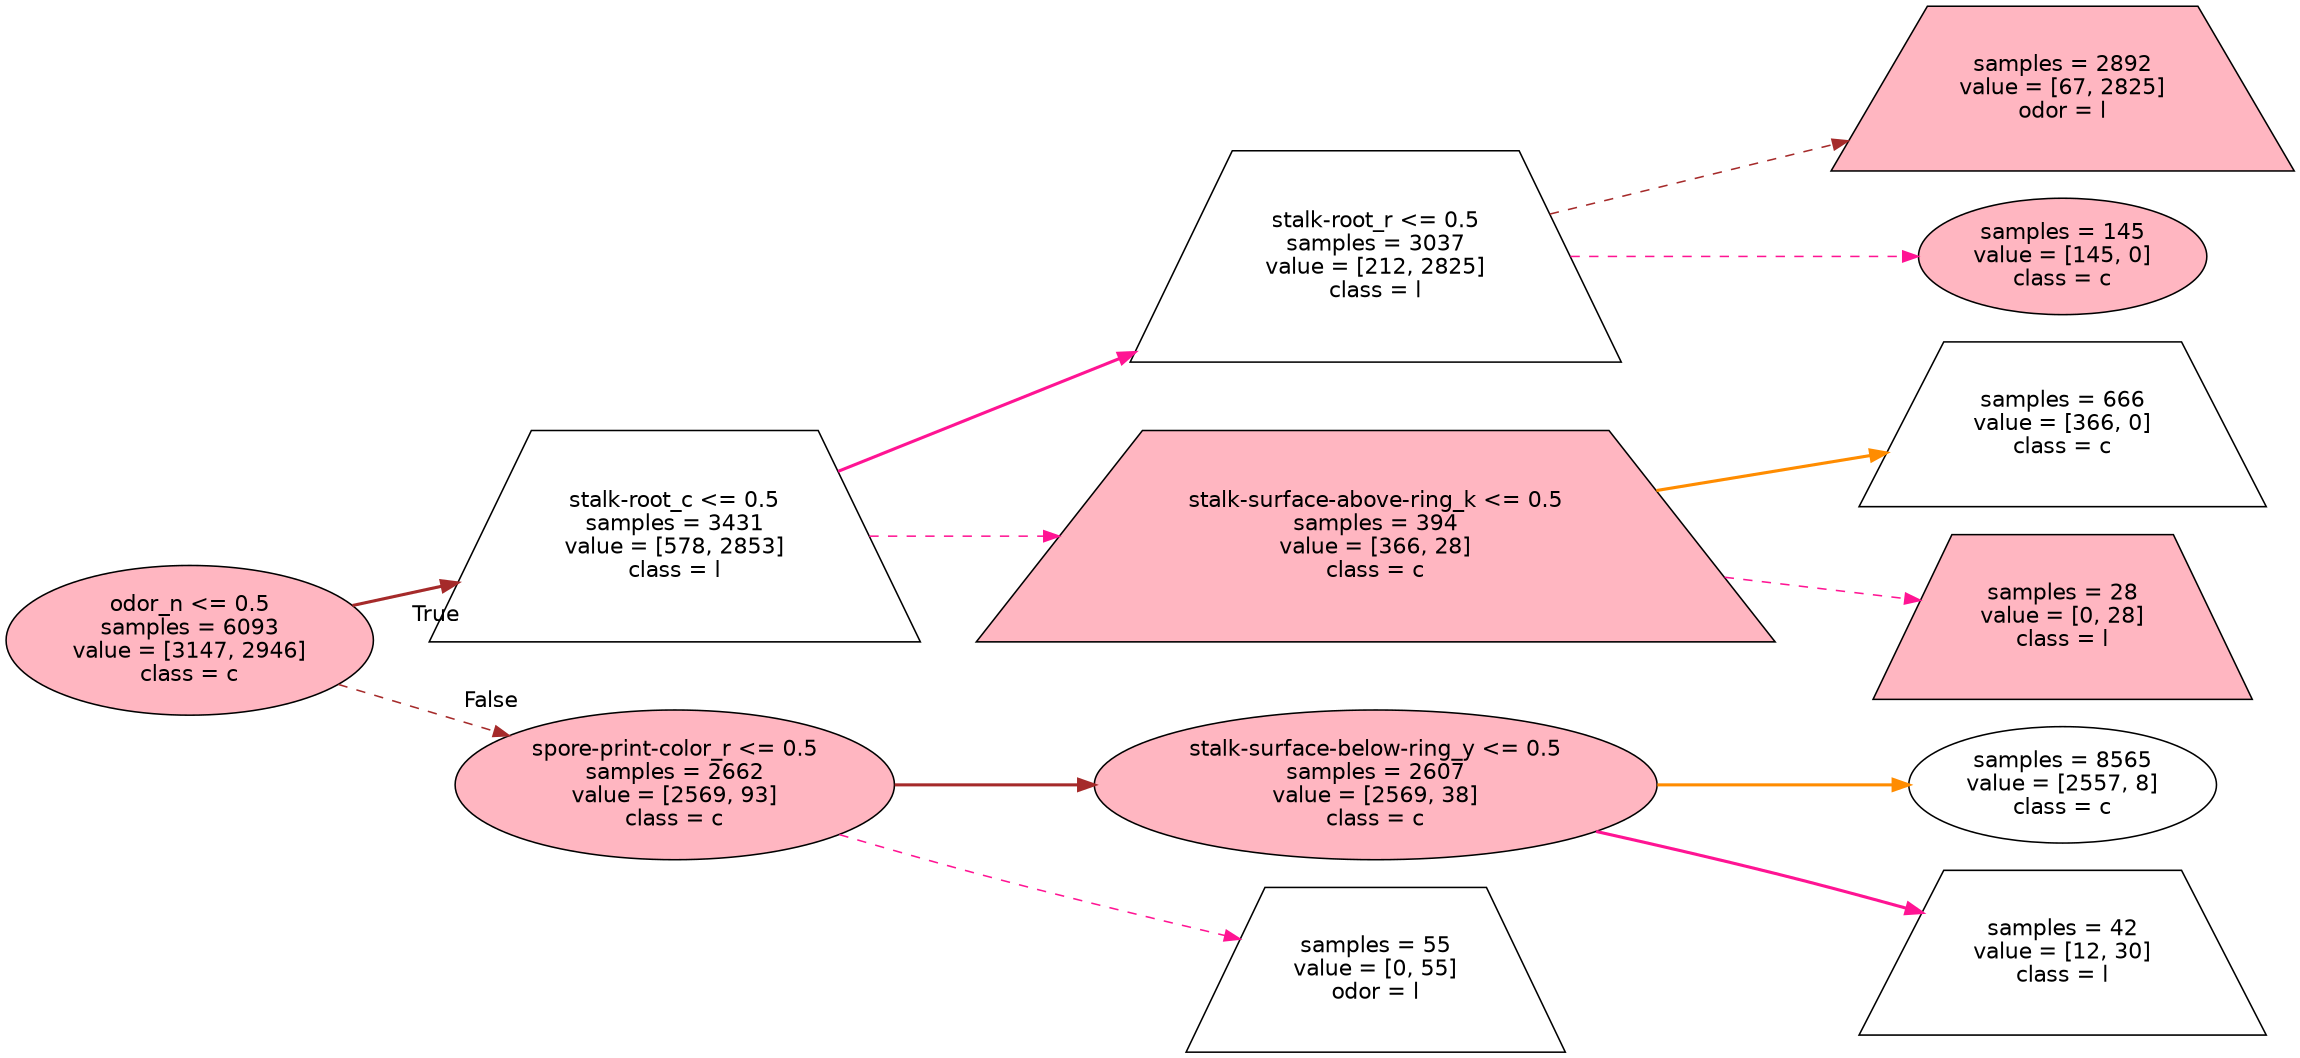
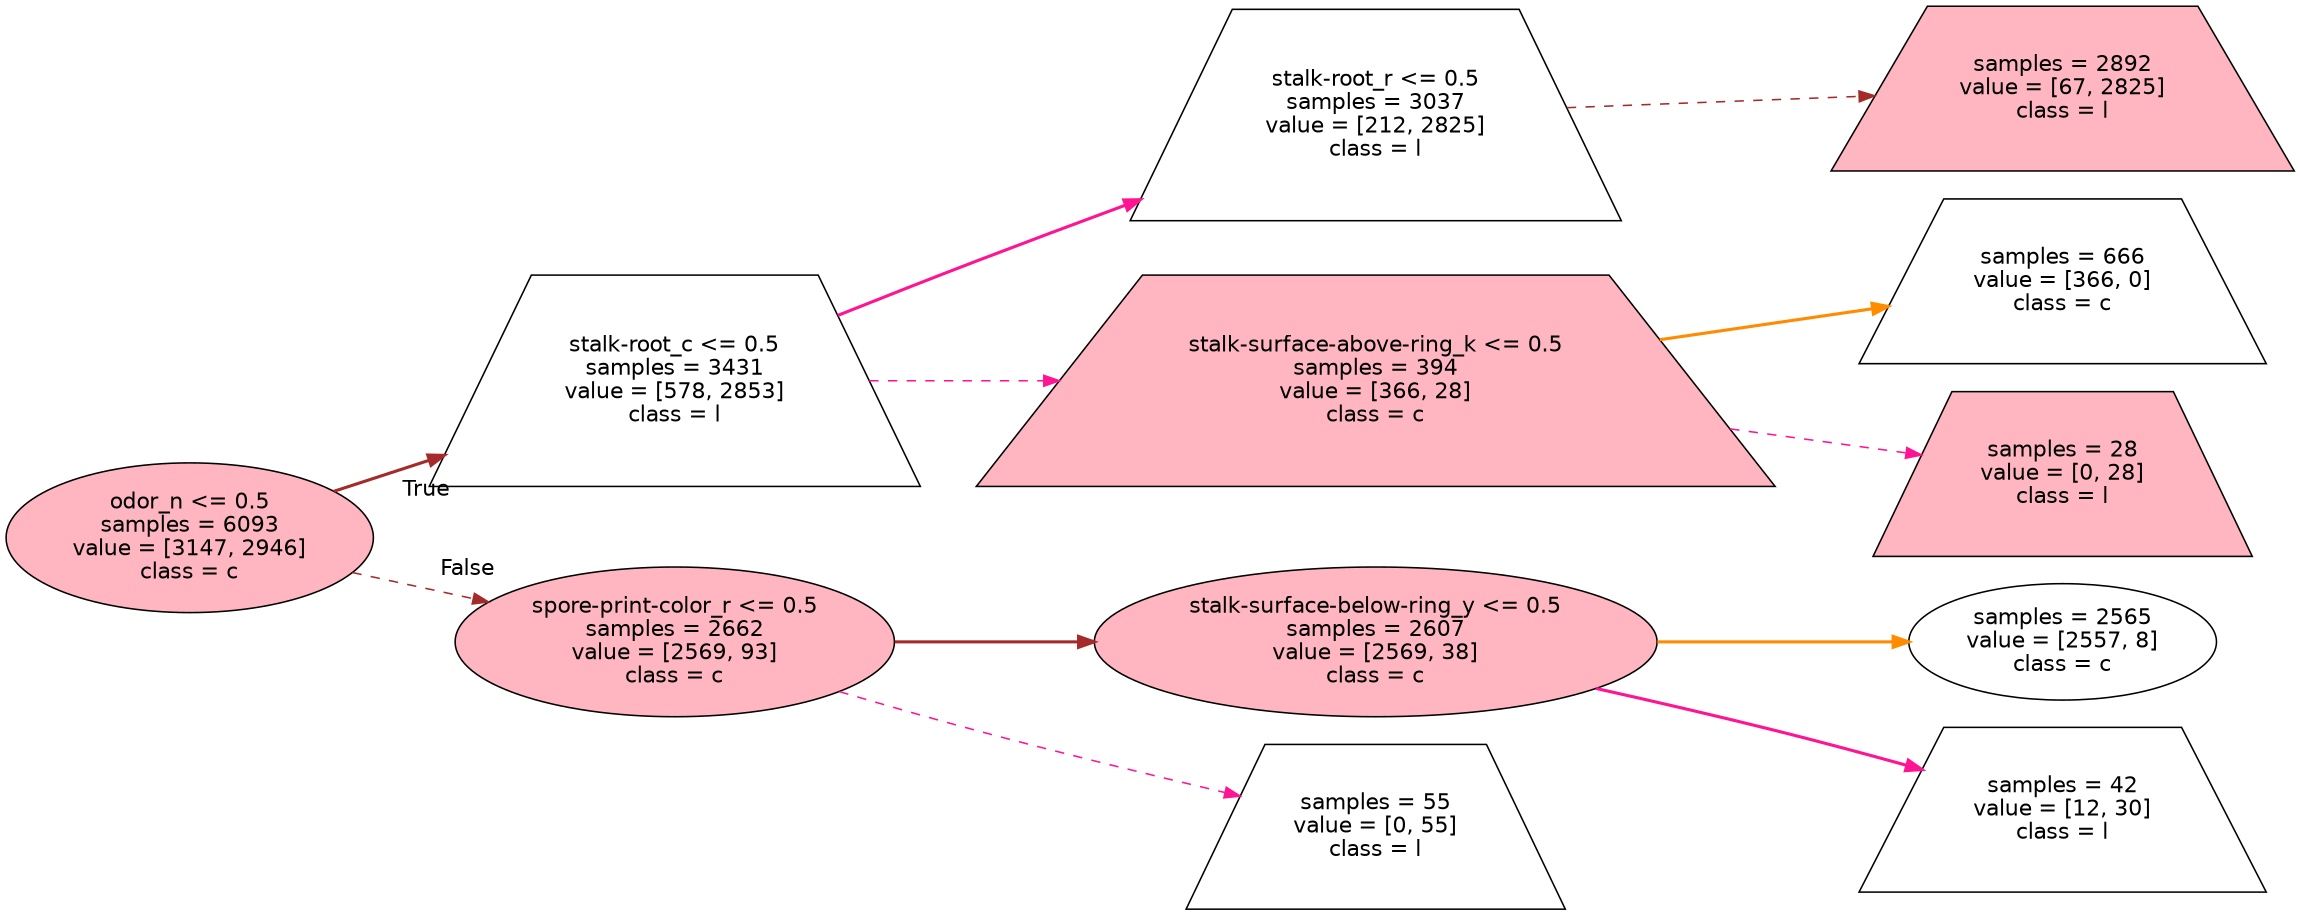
node "samples = 2892 value = [67, 2825] odor = l": label "samples = 2892 value = [67, 2825] odor = l" -> "samples = 2892 value = [67, 2825] class = l"
node "samples = 145 value = [145, 0] class = c": removed
node "samples = 8565 value = [2557, 8] class = c": label "samples = 8565 value = [2557, 8] class = c" -> "samples = 2565 value = [2557, 8] class = c"
node "samples = 55 value = [0, 55] odor = l": label "samples = 55 value = [0, 55] odor = l" -> "samples = 55 value = [0, 55] class = l"
